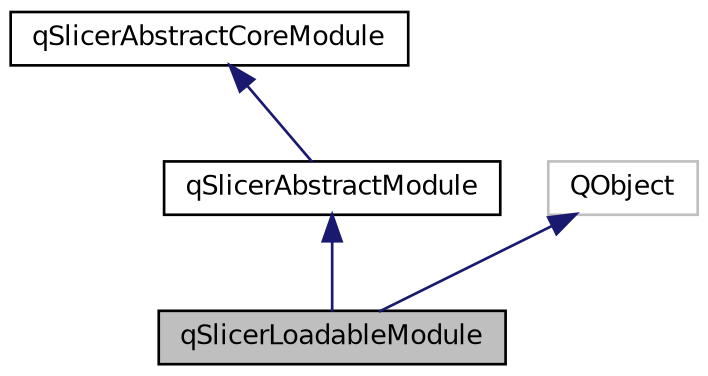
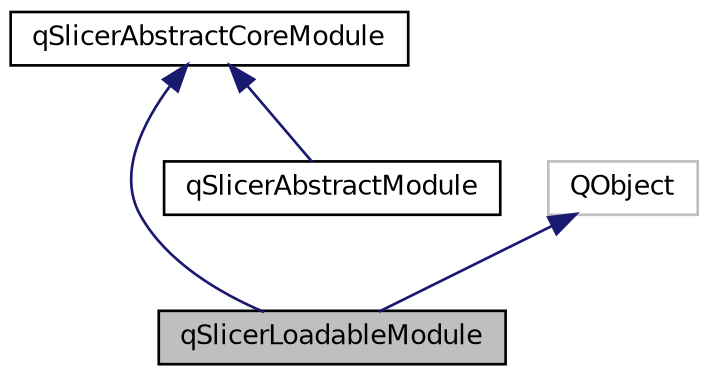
edge "qSlicerLoadableModule" -> "qSlicerAbstractModule": now "qSlicerLoadableModule" -> "qSlicerAbstractCoreModule"
